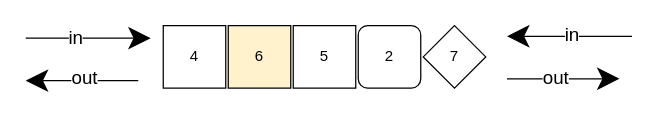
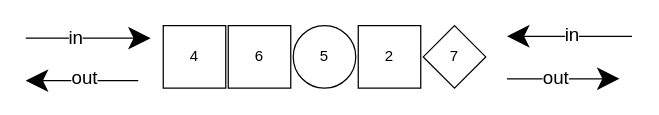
node "6": fillcolor #fff2cc -> #ffffff
node "5": shape rectangle -> ellipse
node "2": shape rounded rectangle -> rectangle
